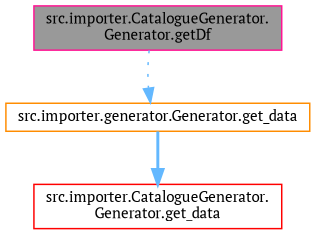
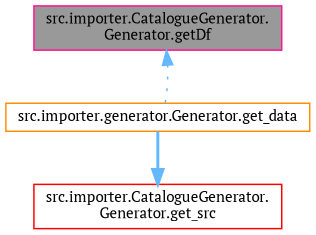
edge "src.importer.CatalogueGenerator. Generator.getDf" -> "src.importer.generator.Generator.get_data": reversed
node "src.importer.CatalogueGenerator. Generator.get_data": label "src.importer.CatalogueGenerator. Generator.get_data" -> "src.importer.CatalogueGenerator. Generator.get_src"
